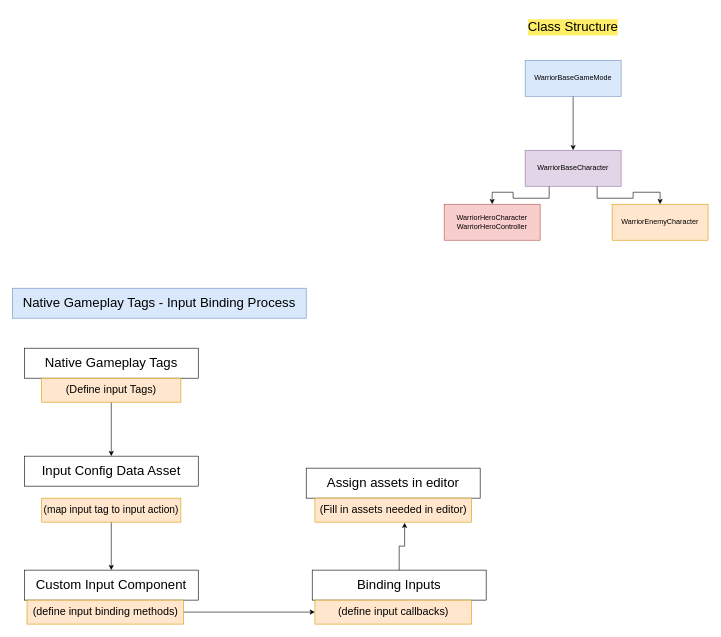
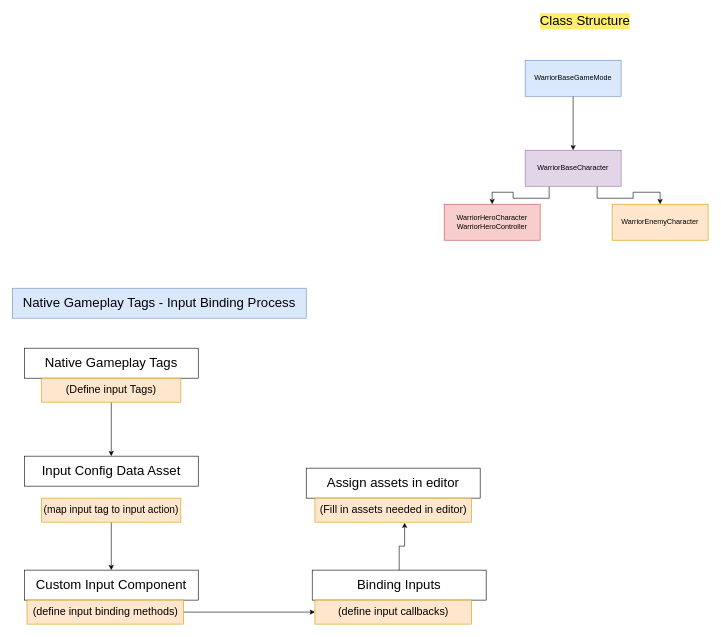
node "Class Structure": moved (573, 27) -> (585, 21)
